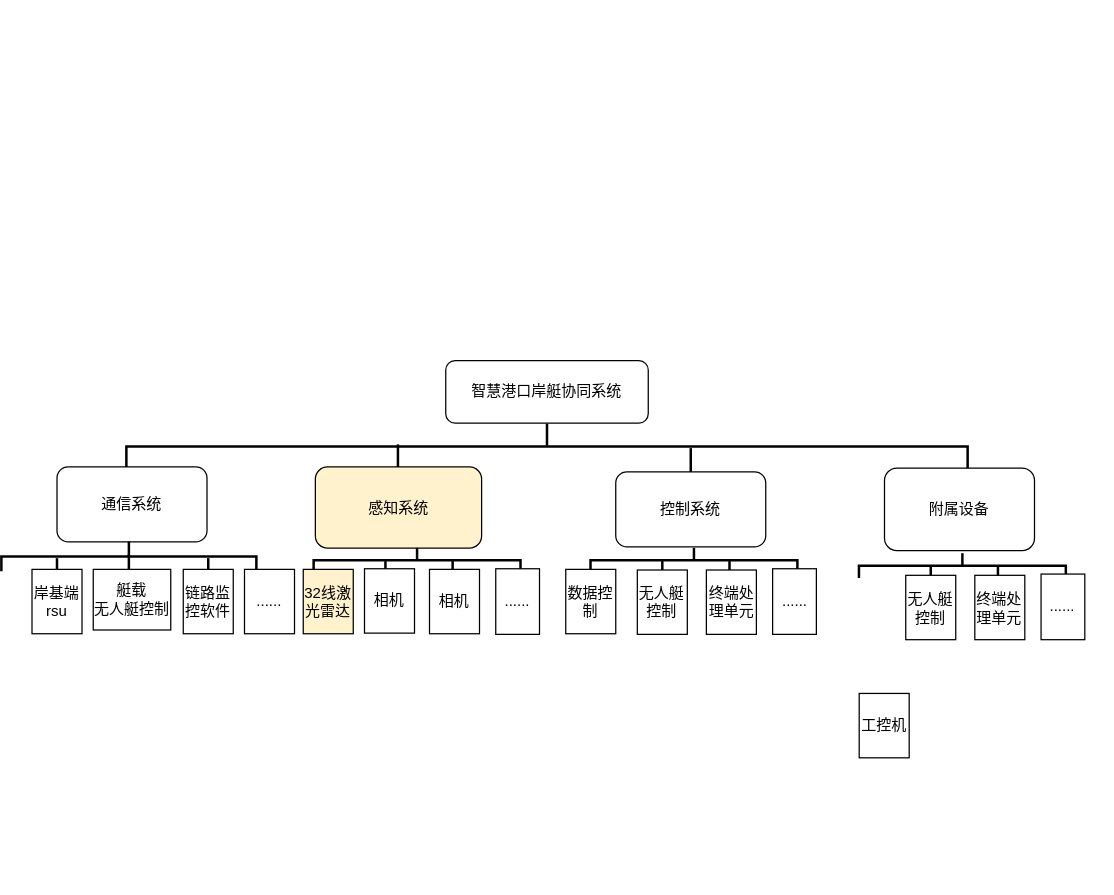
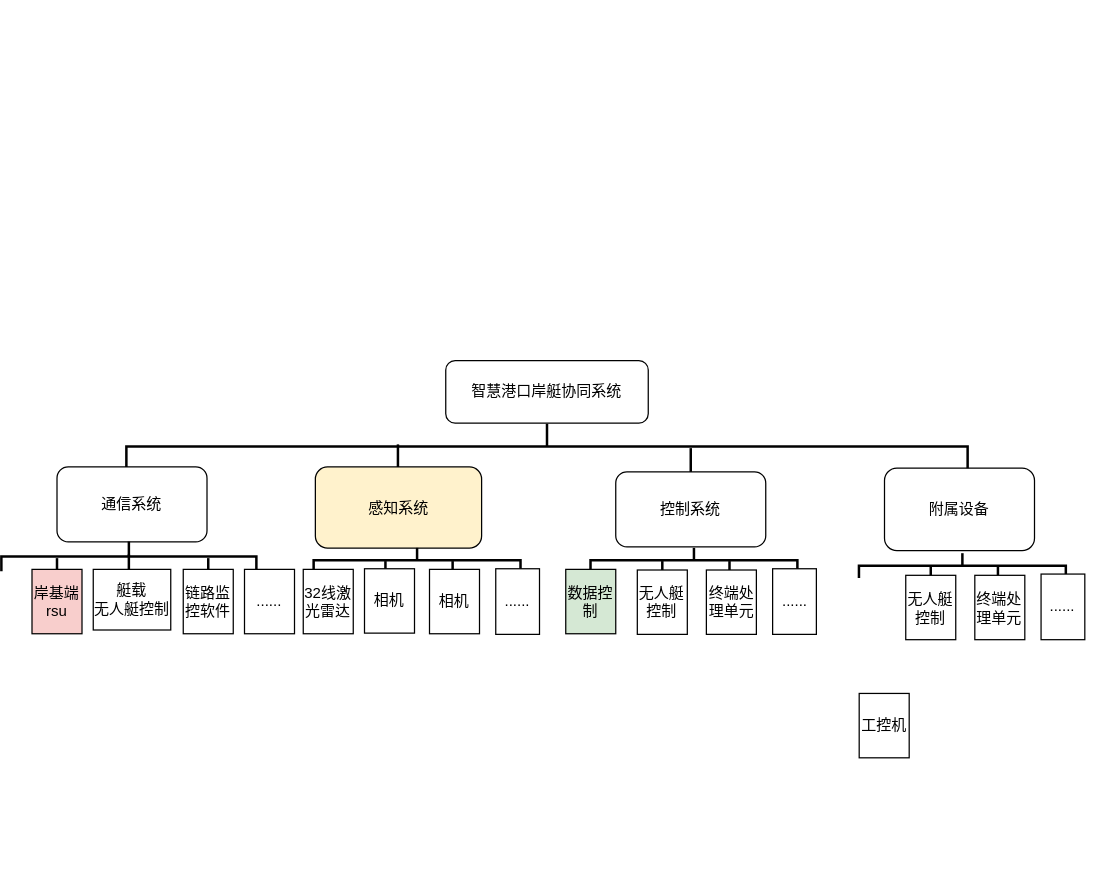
node "岸基端rsu": fillcolor #ffffff -> #f8cecc
node "32线激光雷达": fillcolor #fff2cc -> #ffffff
node "数据控制": fillcolor #ffffff -> #d5e8d4
